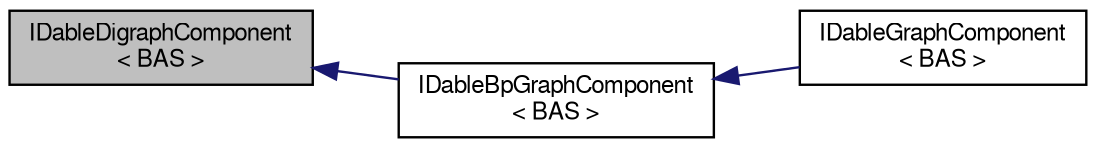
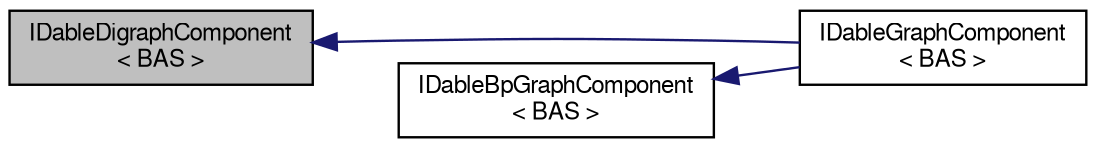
edge "IDableBpGraphComponent < BAS >" -> "IDableDigraphComponent < BAS >": now "IDableGraphComponent < BAS >" -> "IDableDigraphComponent < BAS >"
